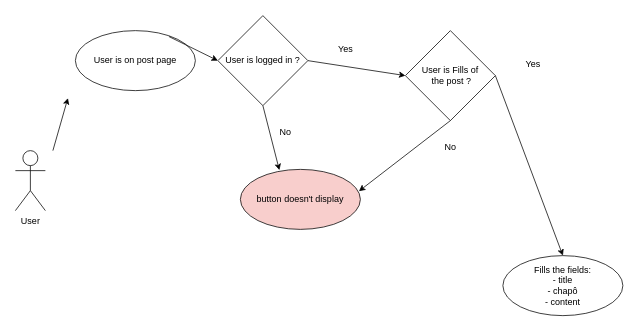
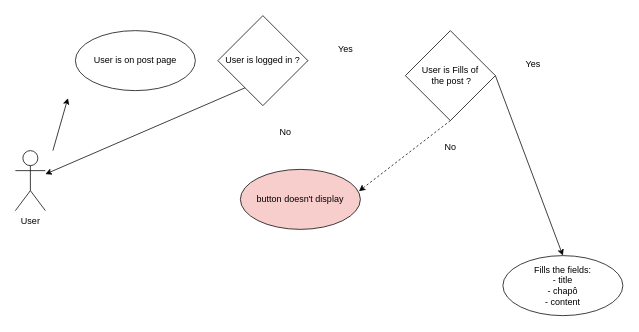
edge "User is on post page" -> "User is logged in ?": removed
edge "User is logged in ?" -> "User is Fills of the post ?": now "User is logged in ?" -> "User"
edge "User is logged in ?" -> "button doesn't display": removed
edge "User is Fills of the post ?" -> "button doesn't display": style solid -> dashed
